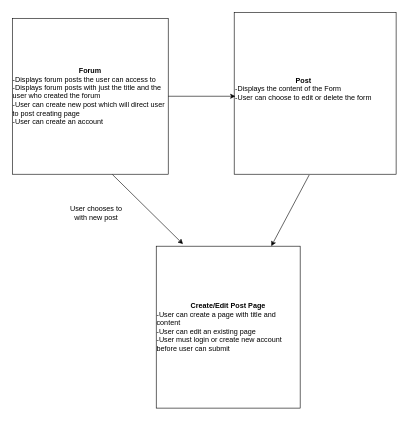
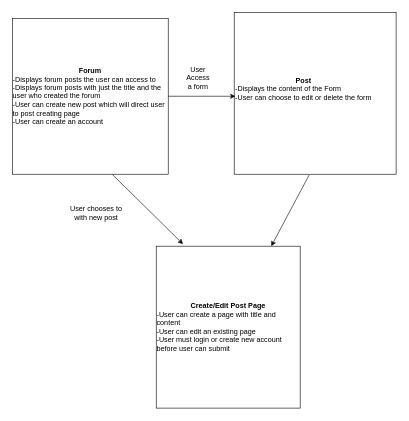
node "User Access a form": added
